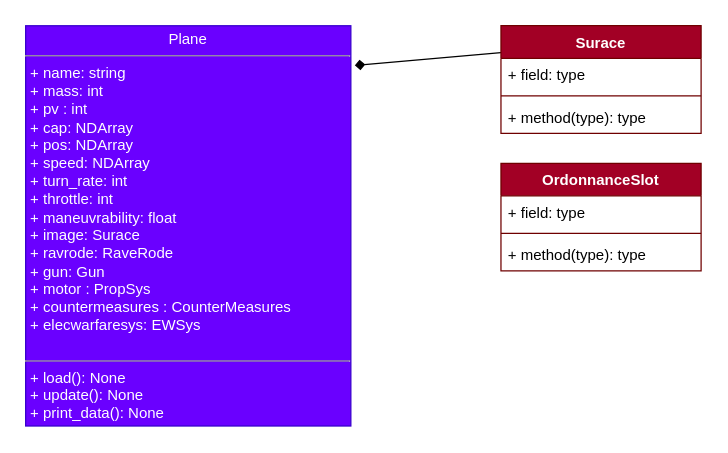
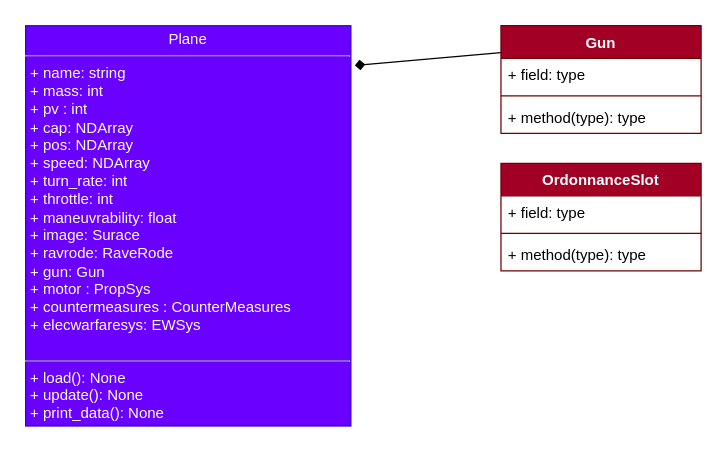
node "Surace": label "Surace" -> "Gun"
